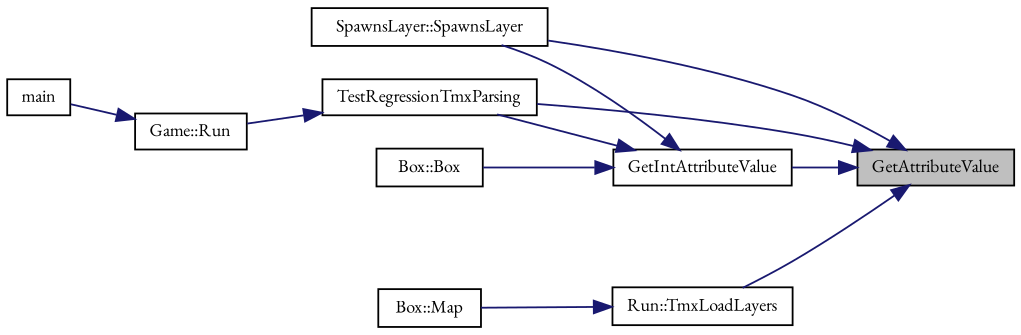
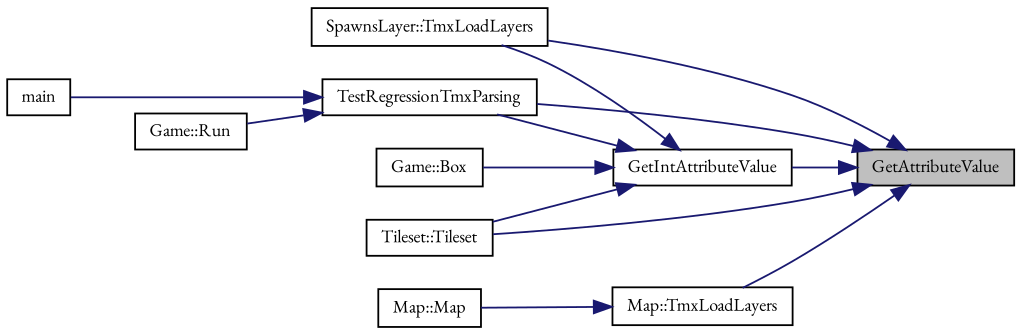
node "SpawnsLayer::SpawnsLayer": label "SpawnsLayer::SpawnsLayer" -> "SpawnsLayer::TmxLoadLayers"
edge "main" -> "Game::Run": now "main" -> "TestRegressionTmxParsing"
node "Box::Box": label "Box::Box" -> "Game::Box"
node "Tileset::Tileset": added
node "Run::TmxLoadLayers": label "Run::TmxLoadLayers" -> "Map::TmxLoadLayers"
node "Box::Map": label "Box::Map" -> "Map::Map"
